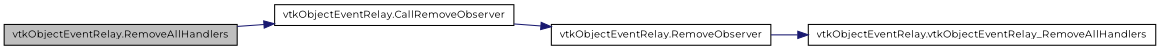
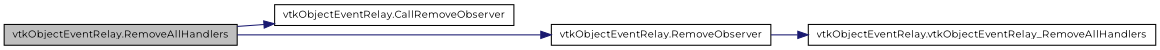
edge "vtkObjectEventRelay.CallRemoveObserver" -> "vtkObjectEventRelay.RemoveObserver": now "vtkObjectEventRelay.RemoveAllHandlers" -> "vtkObjectEventRelay.RemoveObserver"
